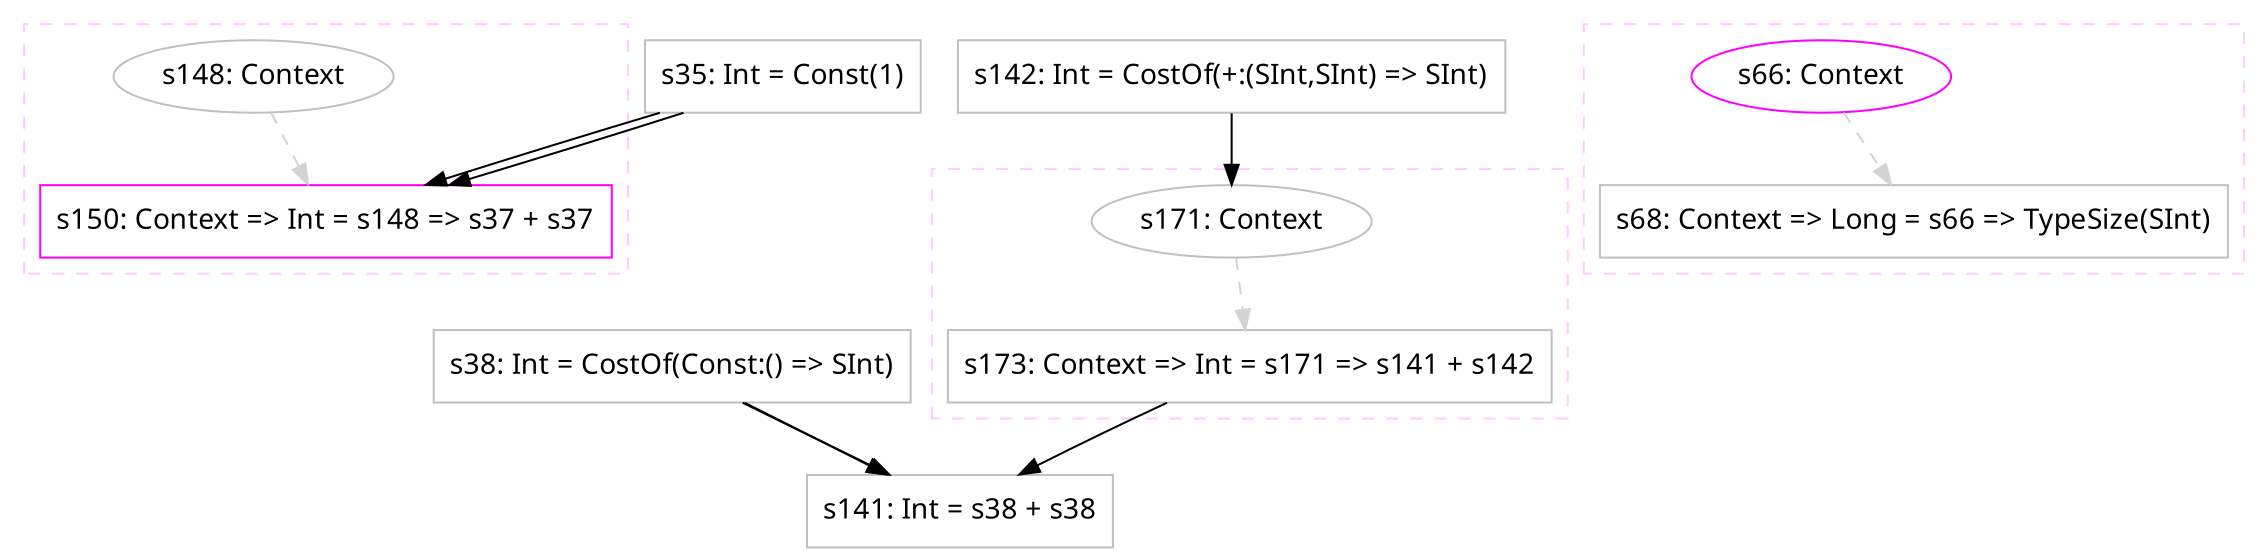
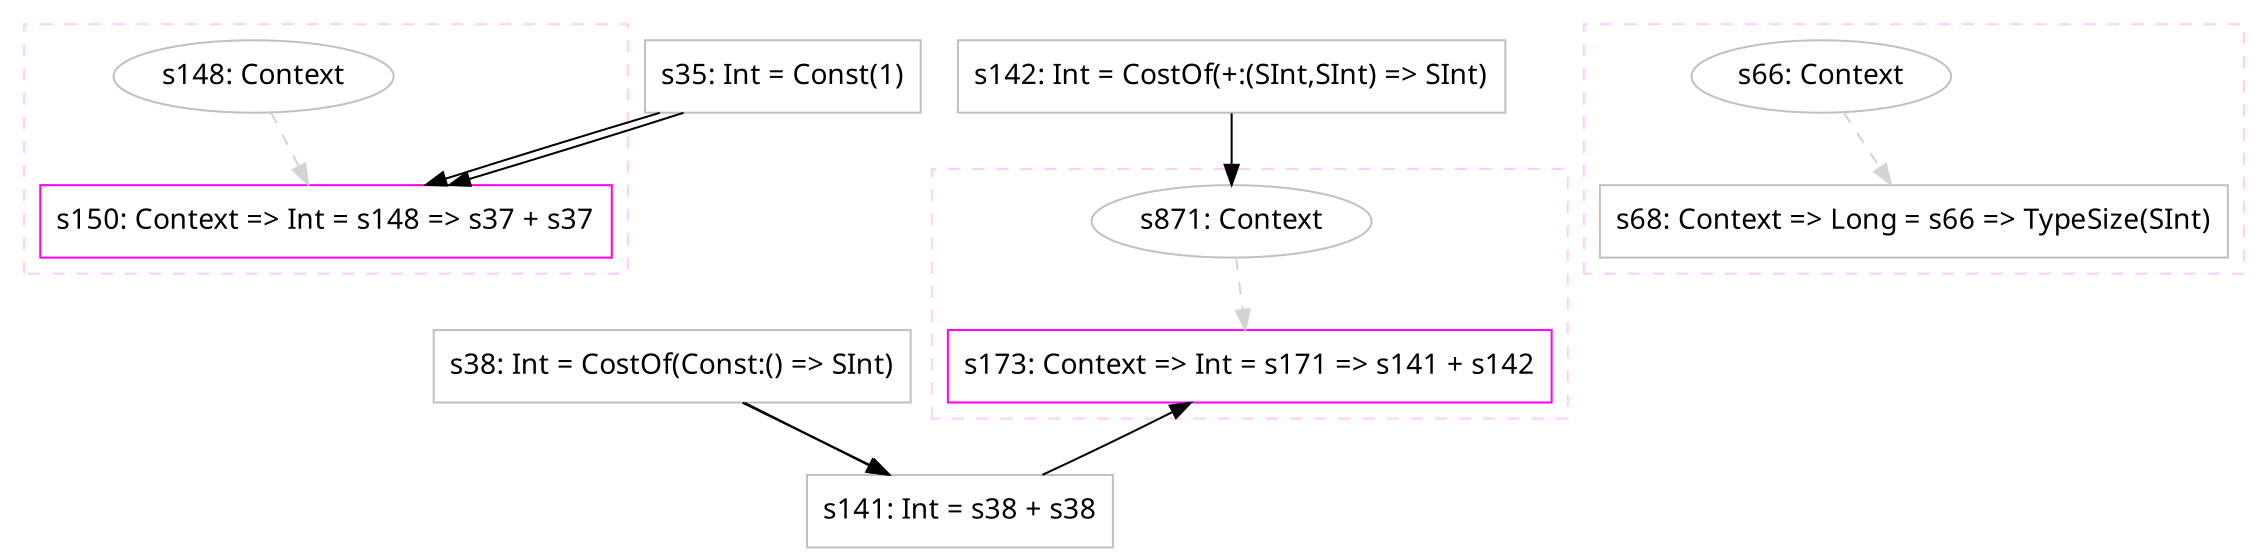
node "s66: Context": color magenta -> gray
node "s171: Context": label "s171: Context" -> "s871: Context"
node "s173: Context => Int = s171 => s141 + s142": color gray -> magenta
edge "s173: Context => Int = s171 => s141 + s142" -> "s141: Int = s38 + s38": reversed
